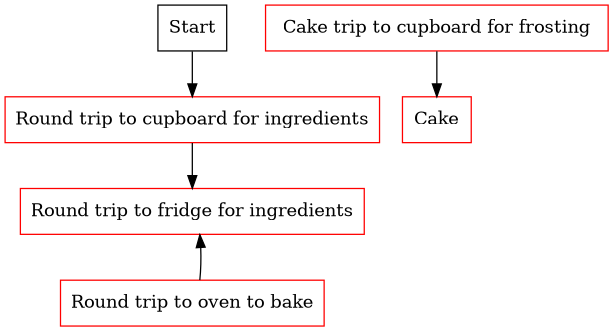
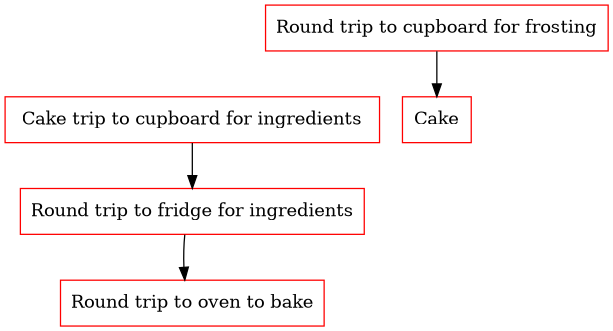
node "Start": removed
node "Cake trip to cupboard for frosting": label "Cake trip to cupboard for frosting" -> "Round trip to cupboard for frosting"
node "Round trip to cupboard for ingredients": label "Round trip to cupboard for ingredients" -> "Cake trip to cupboard for ingredients"
edge "Round trip to oven to bake" -> "Round trip to fridge for ingredients": reversed
